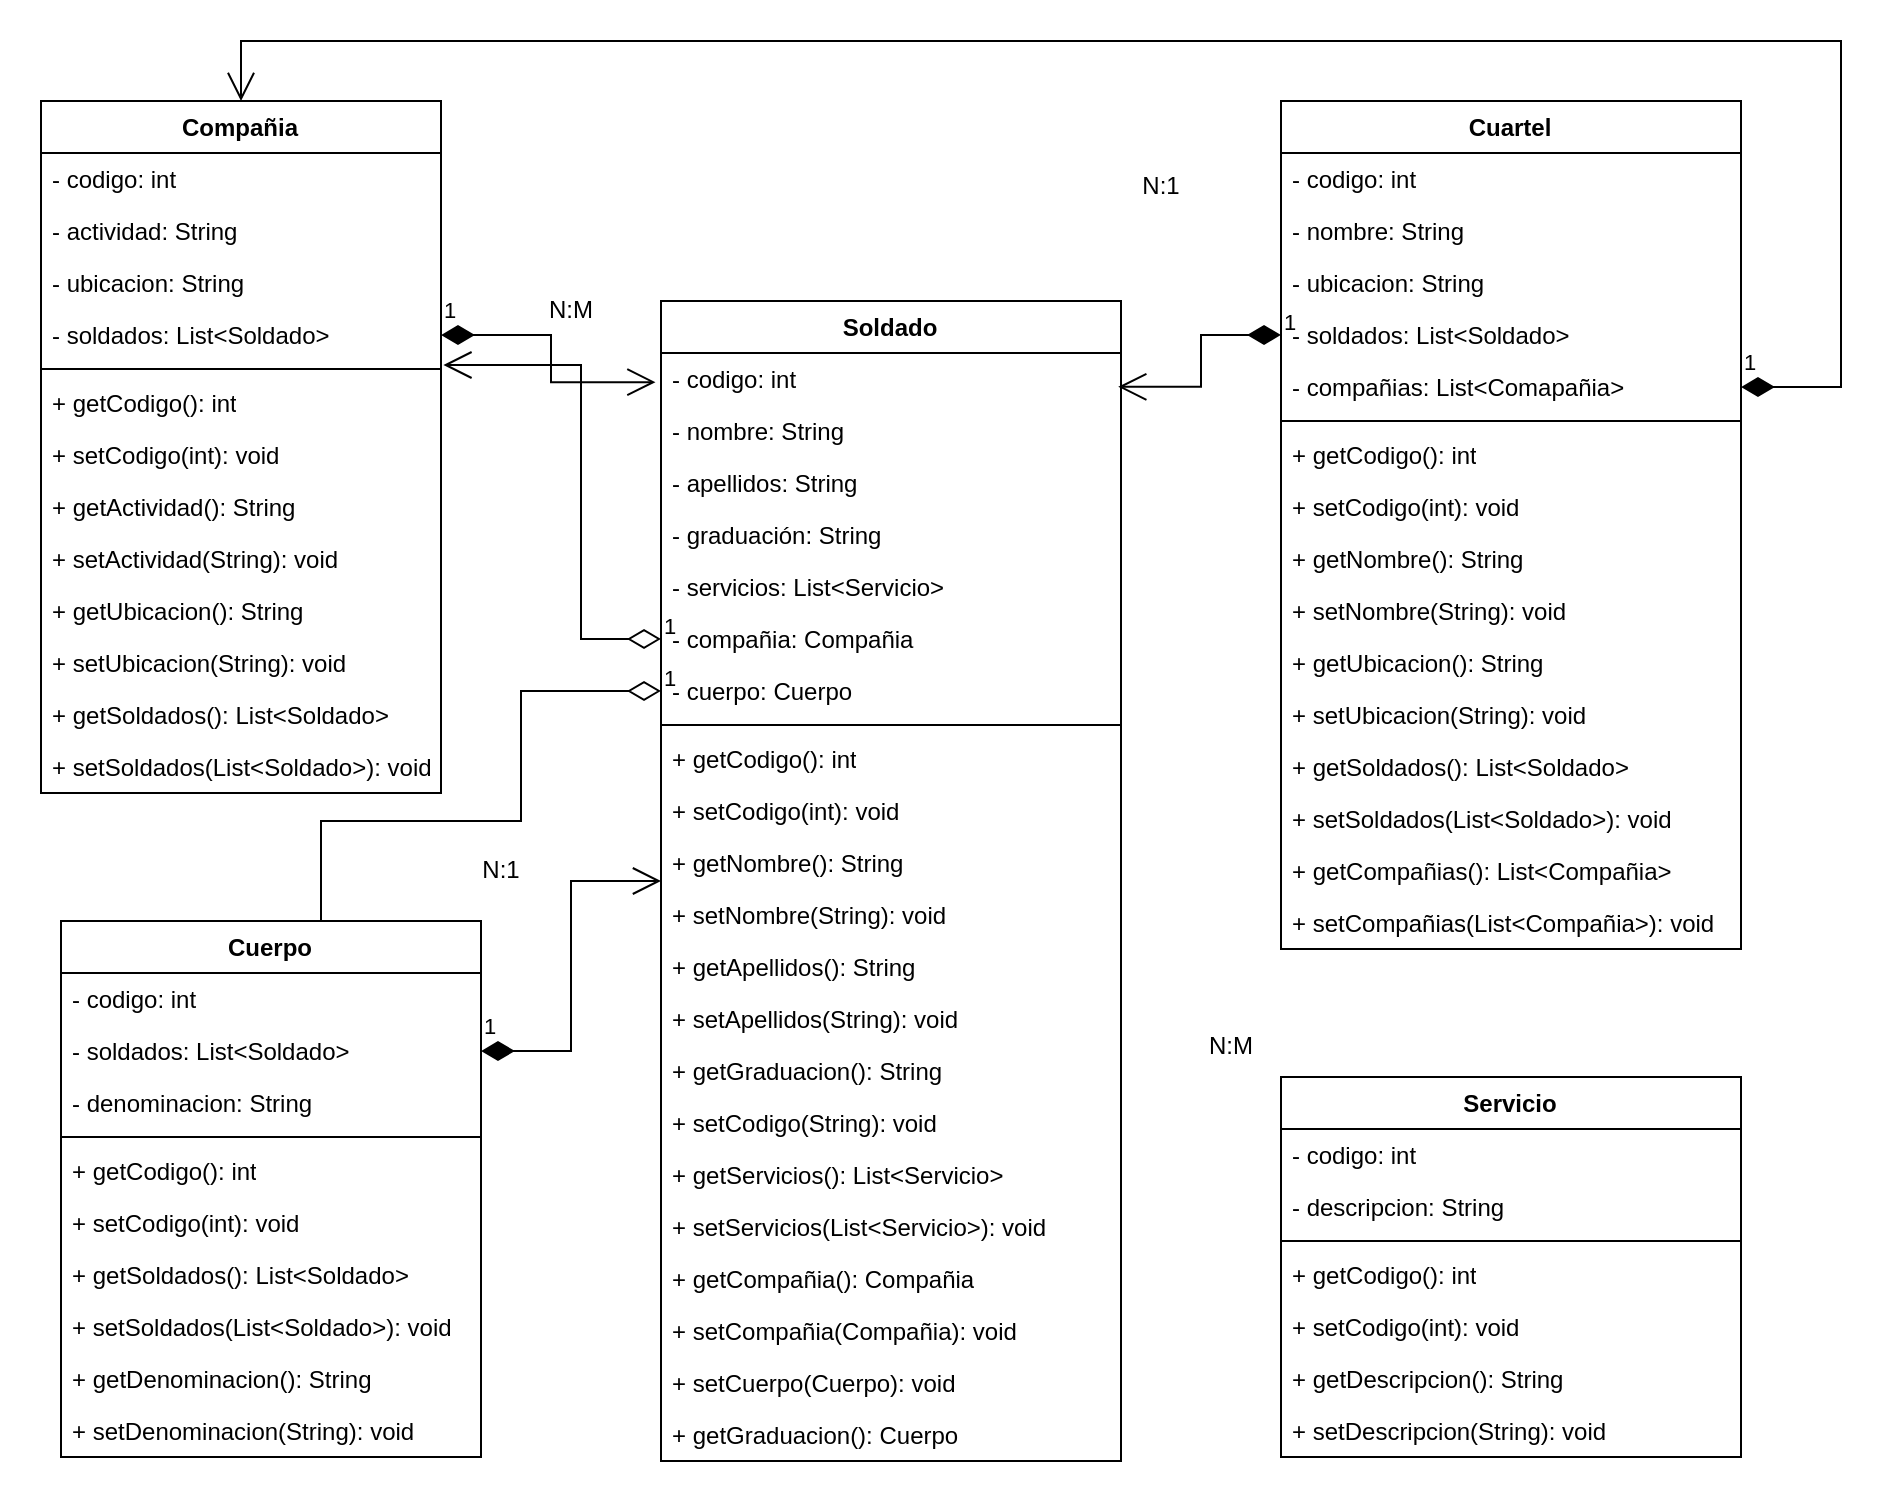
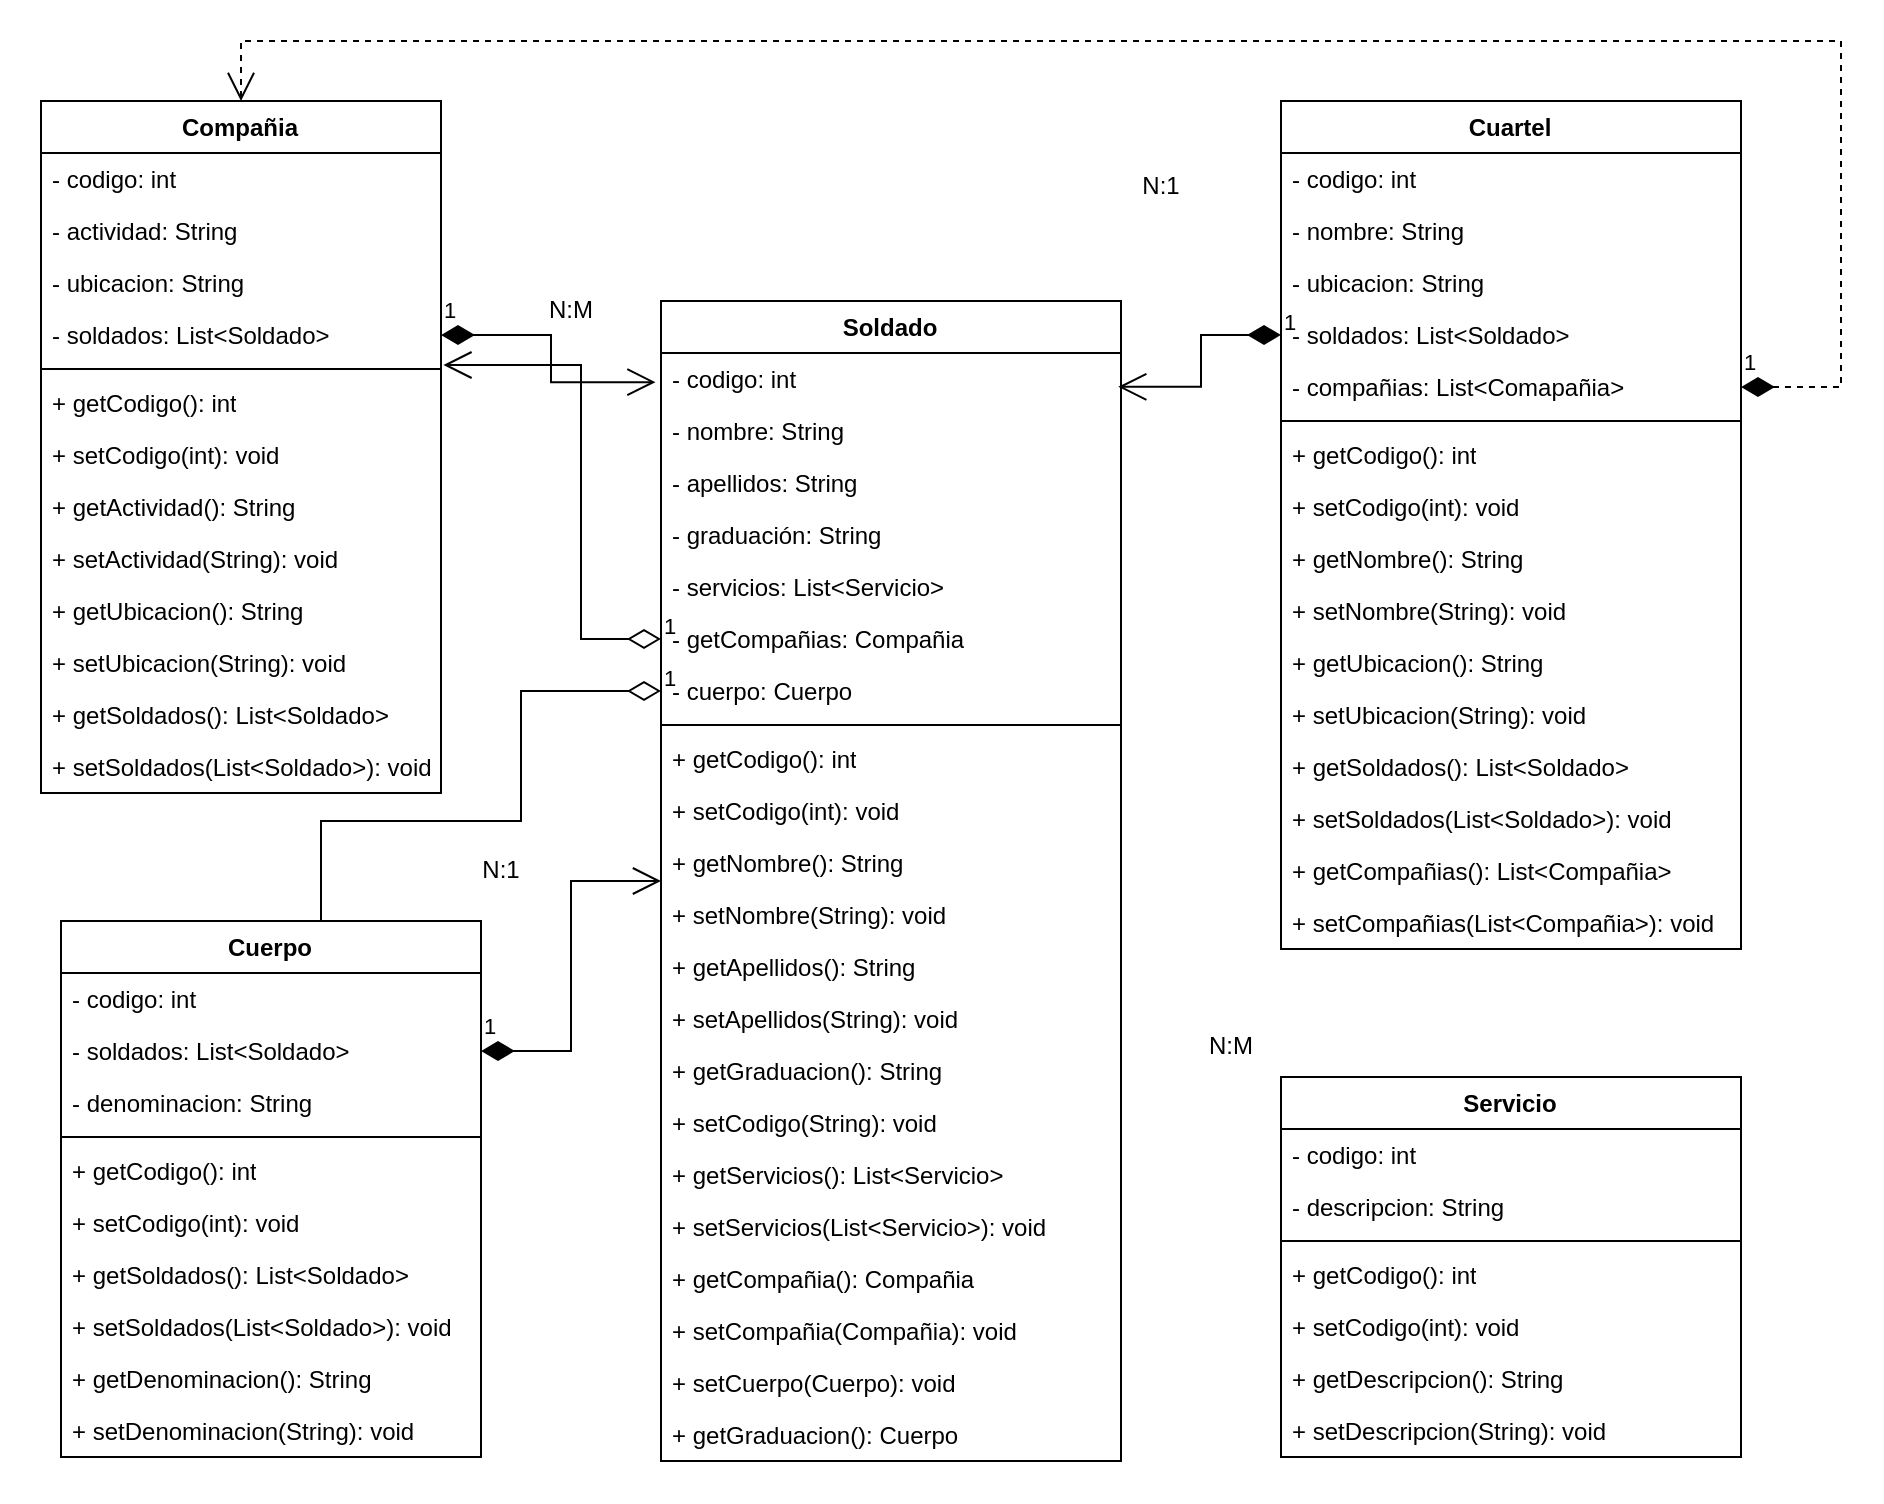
edge "- compañias: List<Comapañia>" -- "Compañia": style solid -> dashed
node "- compañia: Compañia": label "- compañia: Compañia" -> "- getCompañias: Compañia"
